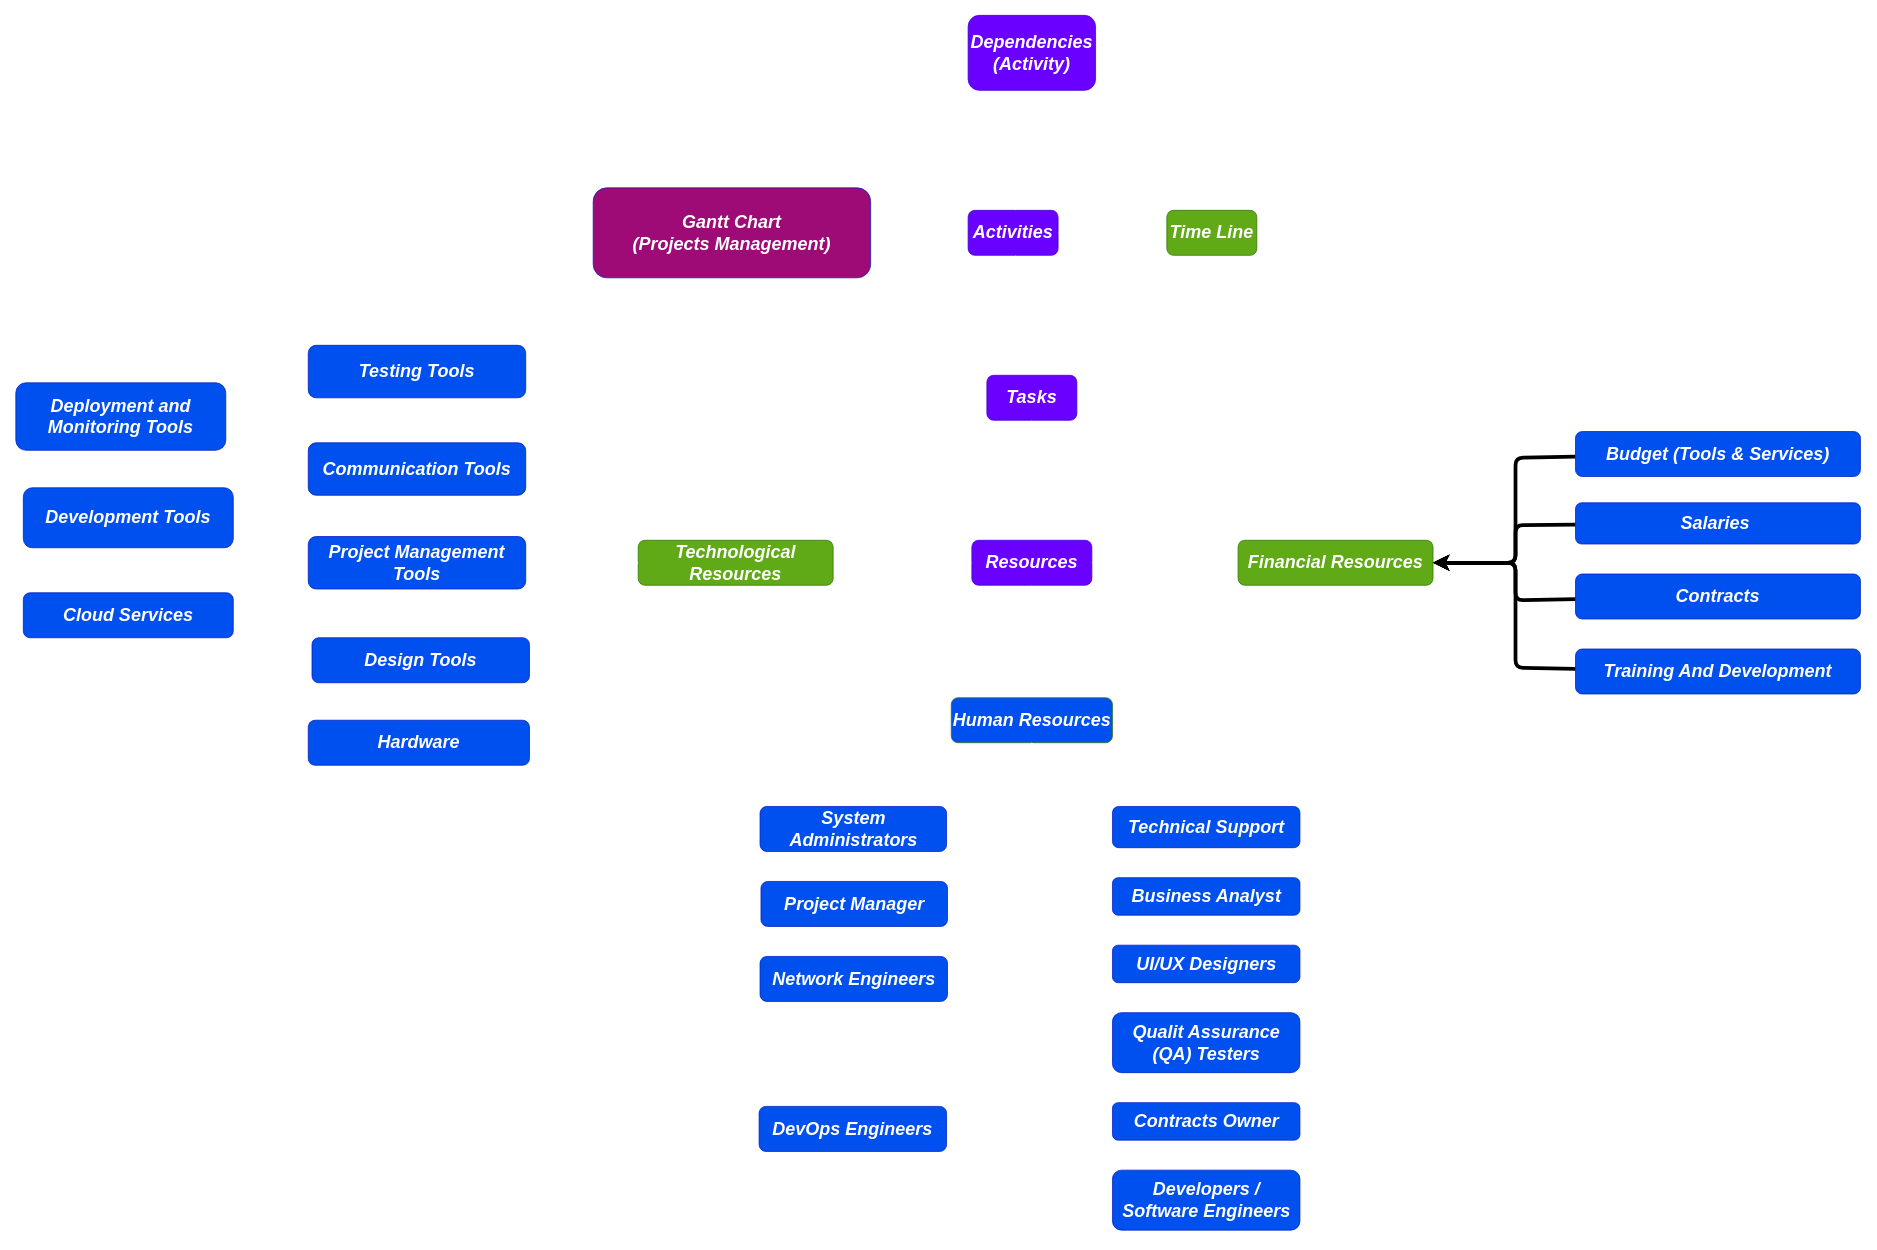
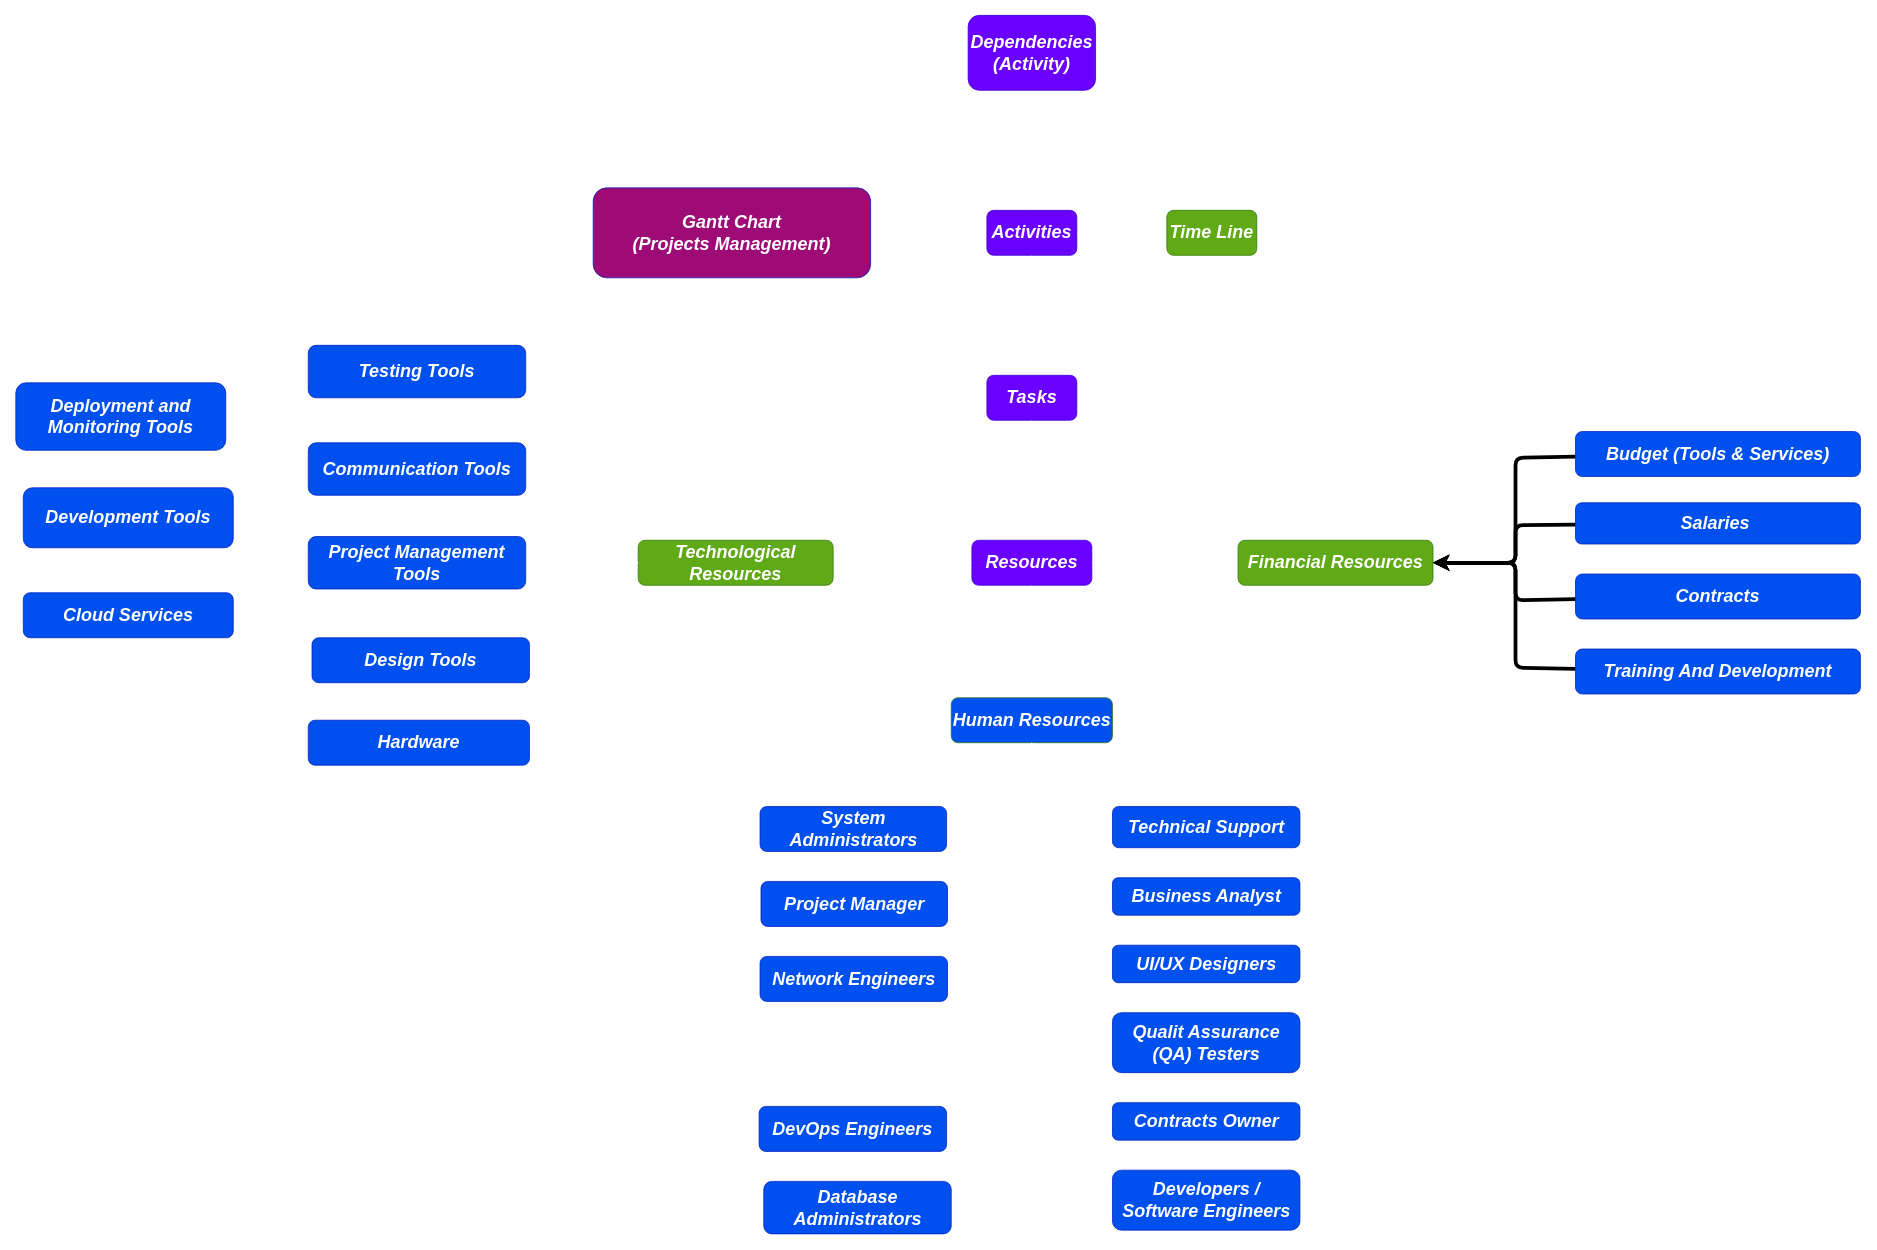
node "Activities": moved (1013, 233) -> (1032, 233)
node "Database Administrators": added
edge "Database Administrators" -> "Human Resources": added
